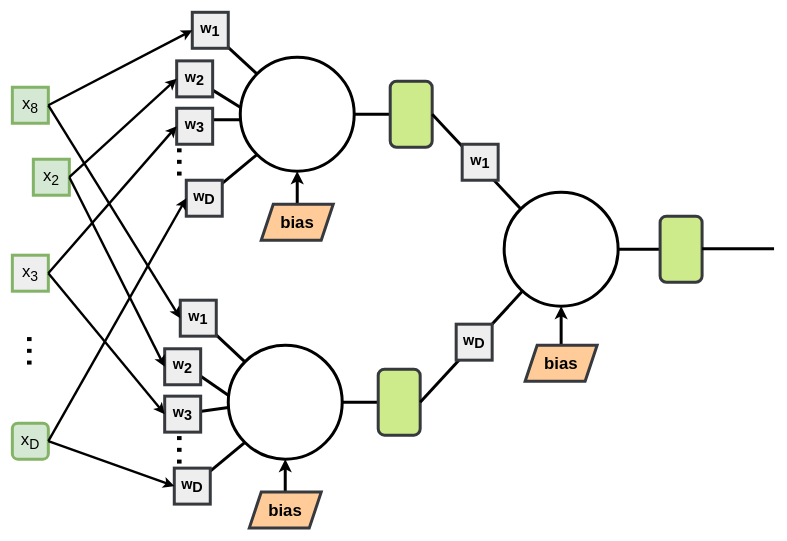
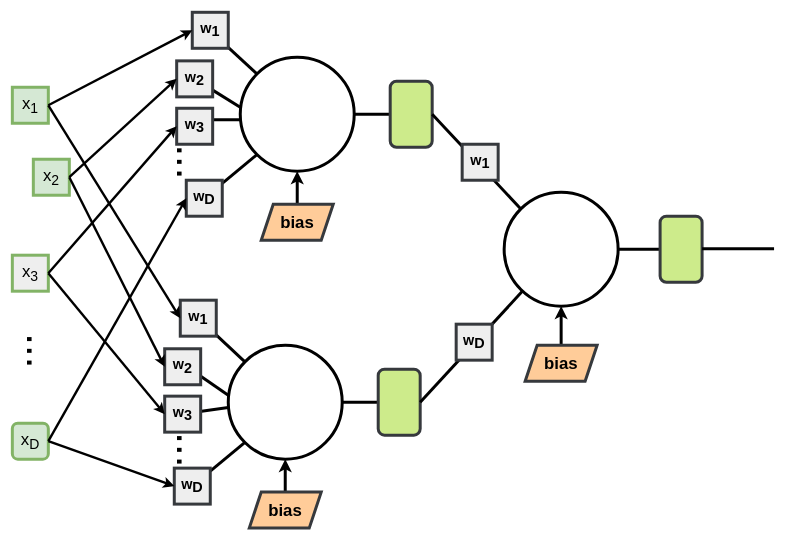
node "x8": label "x8" -> "x1"
